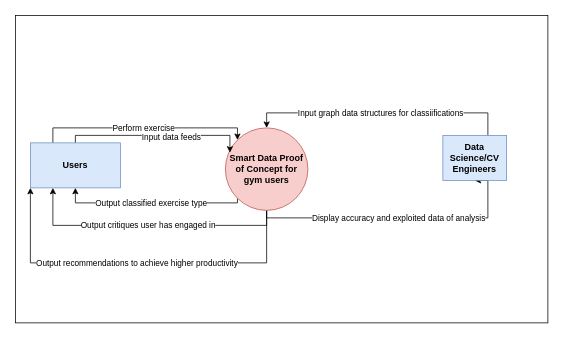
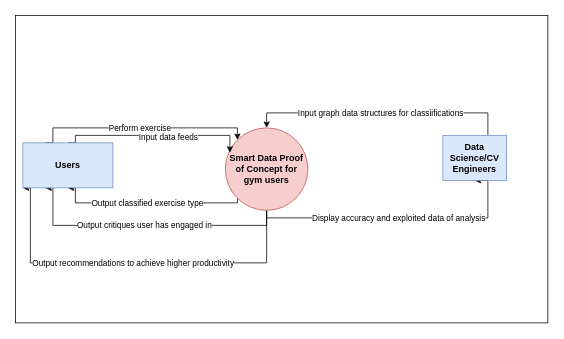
node "Users": moved (75, 165) -> (68, 165)
